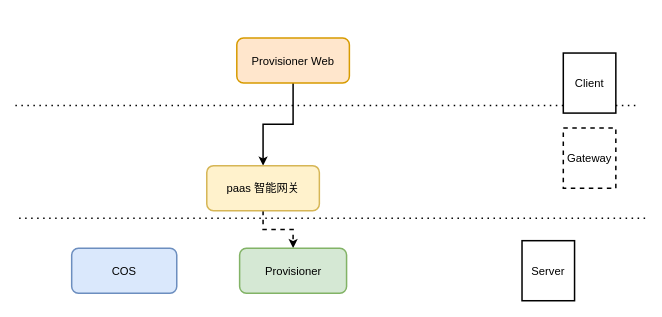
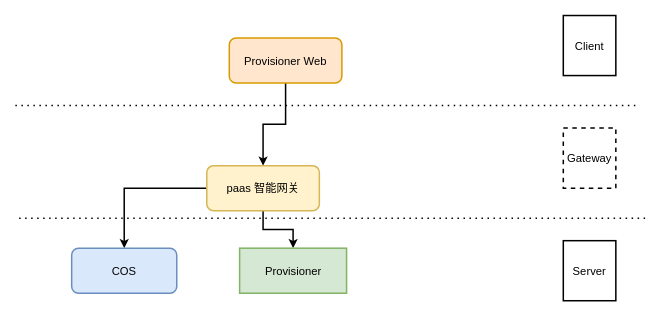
node "Provisioner Web": moved (293, 60) -> (285, 60)
node "Client": moved (589, 83) -> (589, 45)
edge "paas 智能网关" -> "COS": added
edge "paas 智能网关" -> "Provisioner": style dashed -> solid
node "Provisioner": shape rounded rectangle -> rectangle
node "Server": moved (548, 270) -> (589, 270)
